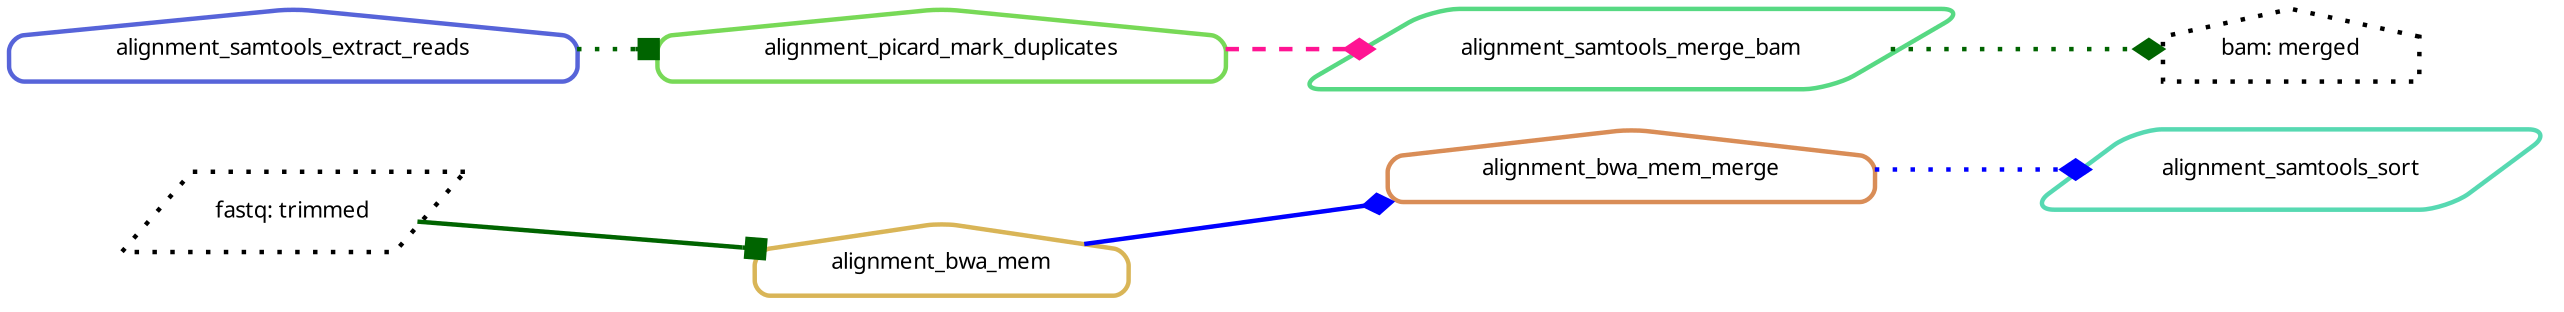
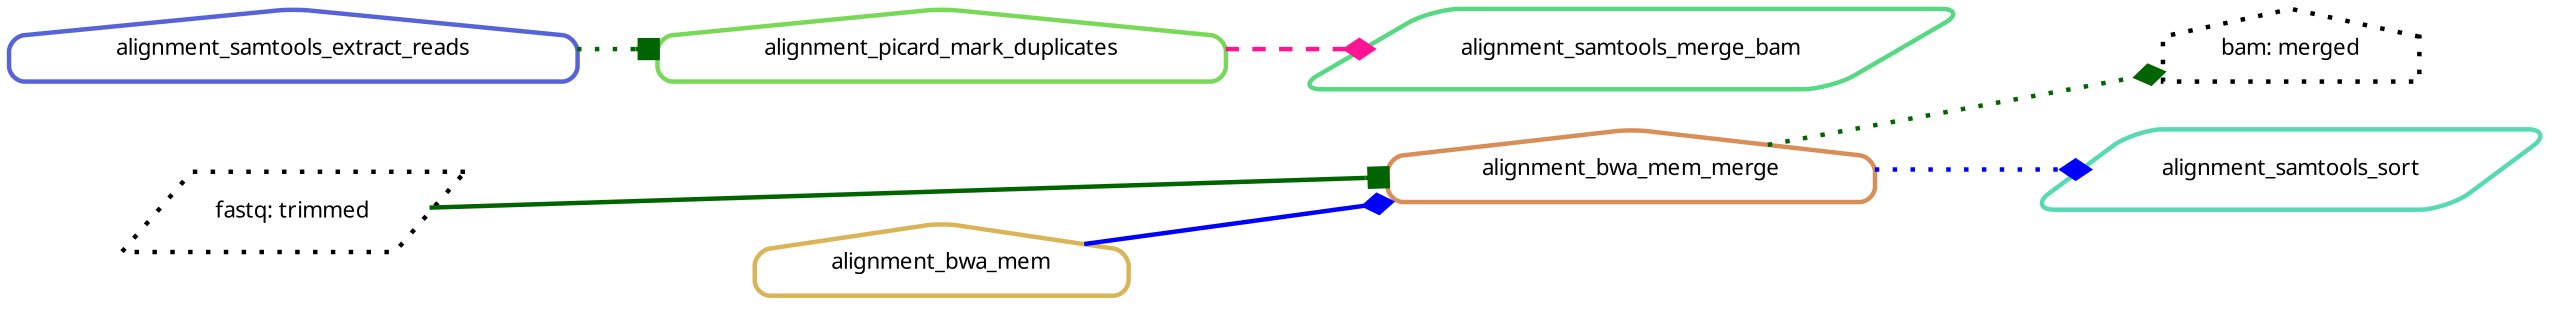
edge "alignment_samtools_merge_bam" -> "bam: merged": now "alignment_bwa_mem_merge" -> "bam: merged"
edge "fastq: trimmed" -> "alignment_bwa_mem": now "fastq: trimmed" -> "alignment_bwa_mem_merge"
